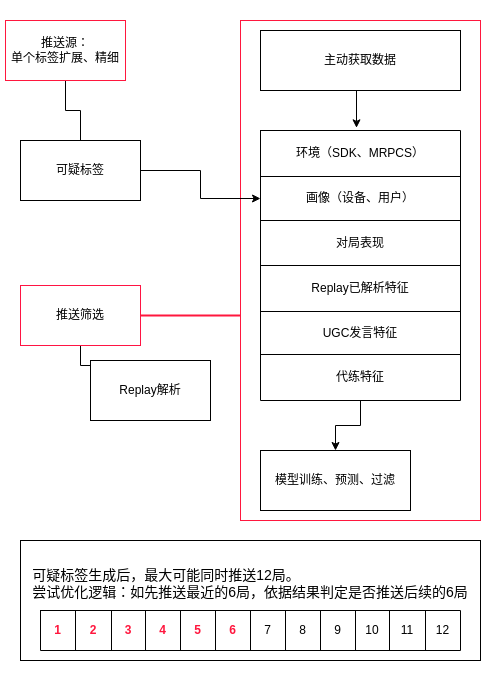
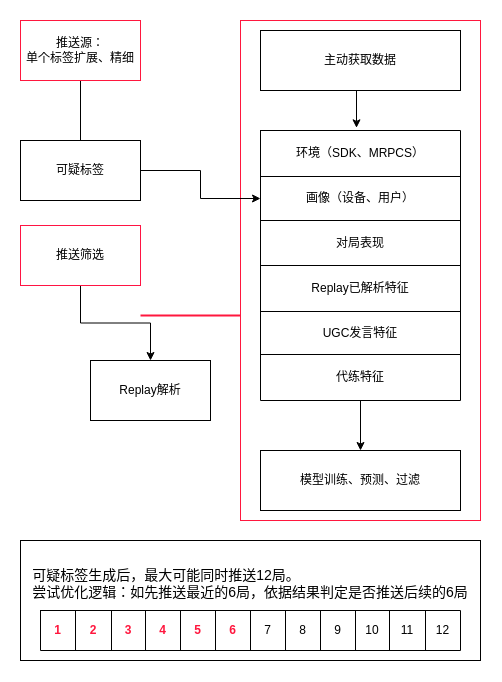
node "推送源： 单个标签扩展、精细": moved (66, 51) -> (81, 51)
node "推送筛选": moved (81, 316) -> (81, 256)
node "模型训练、预测、过滤": size 150x60 -> 200x60
